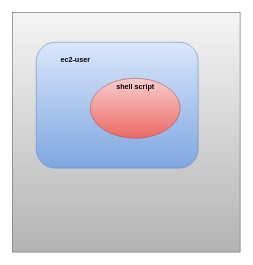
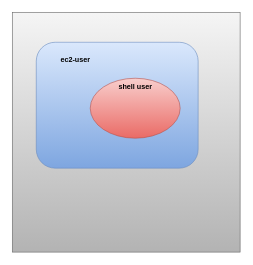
node "shell script": label "shell script" -> "shell user"
